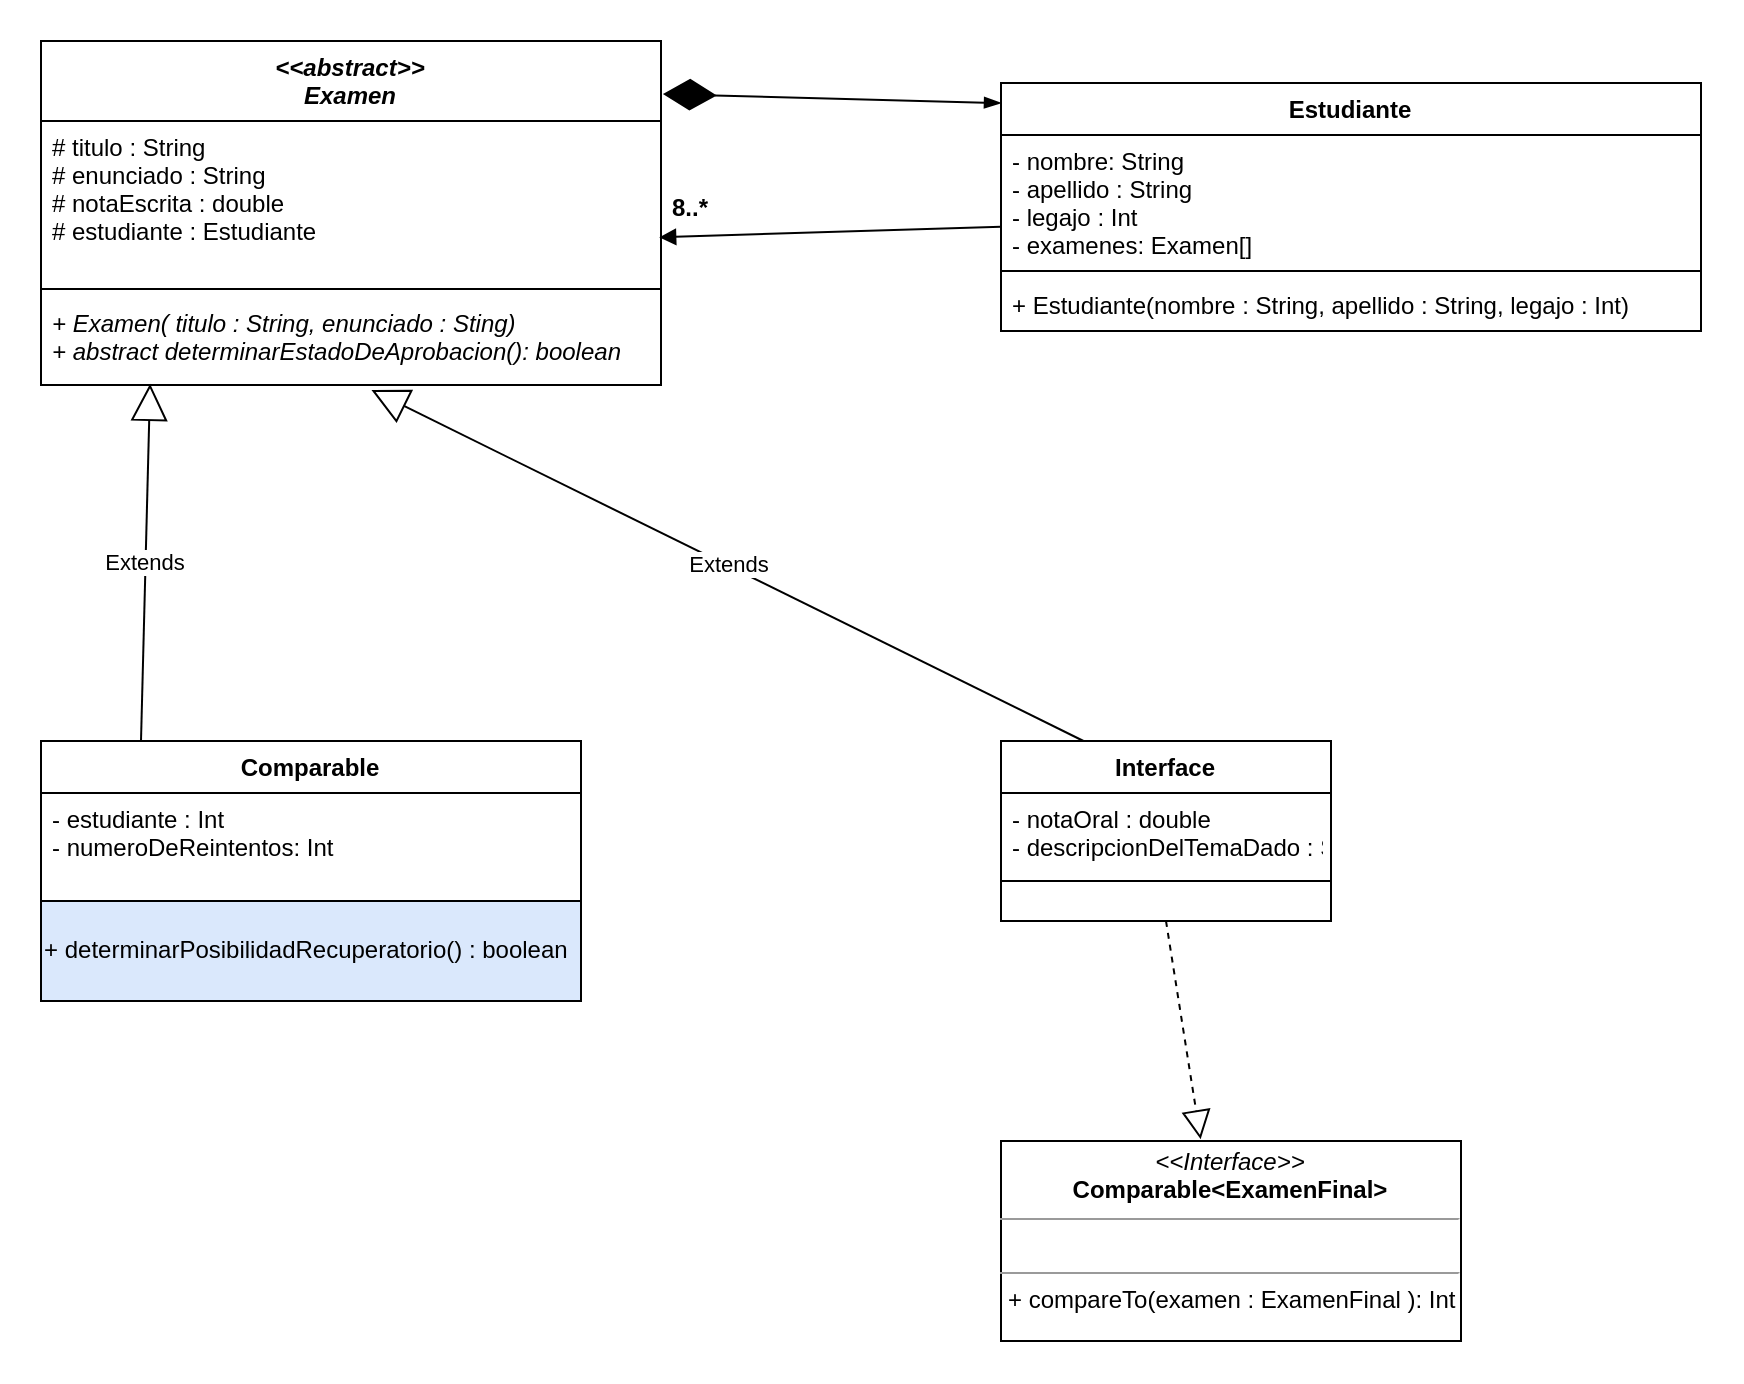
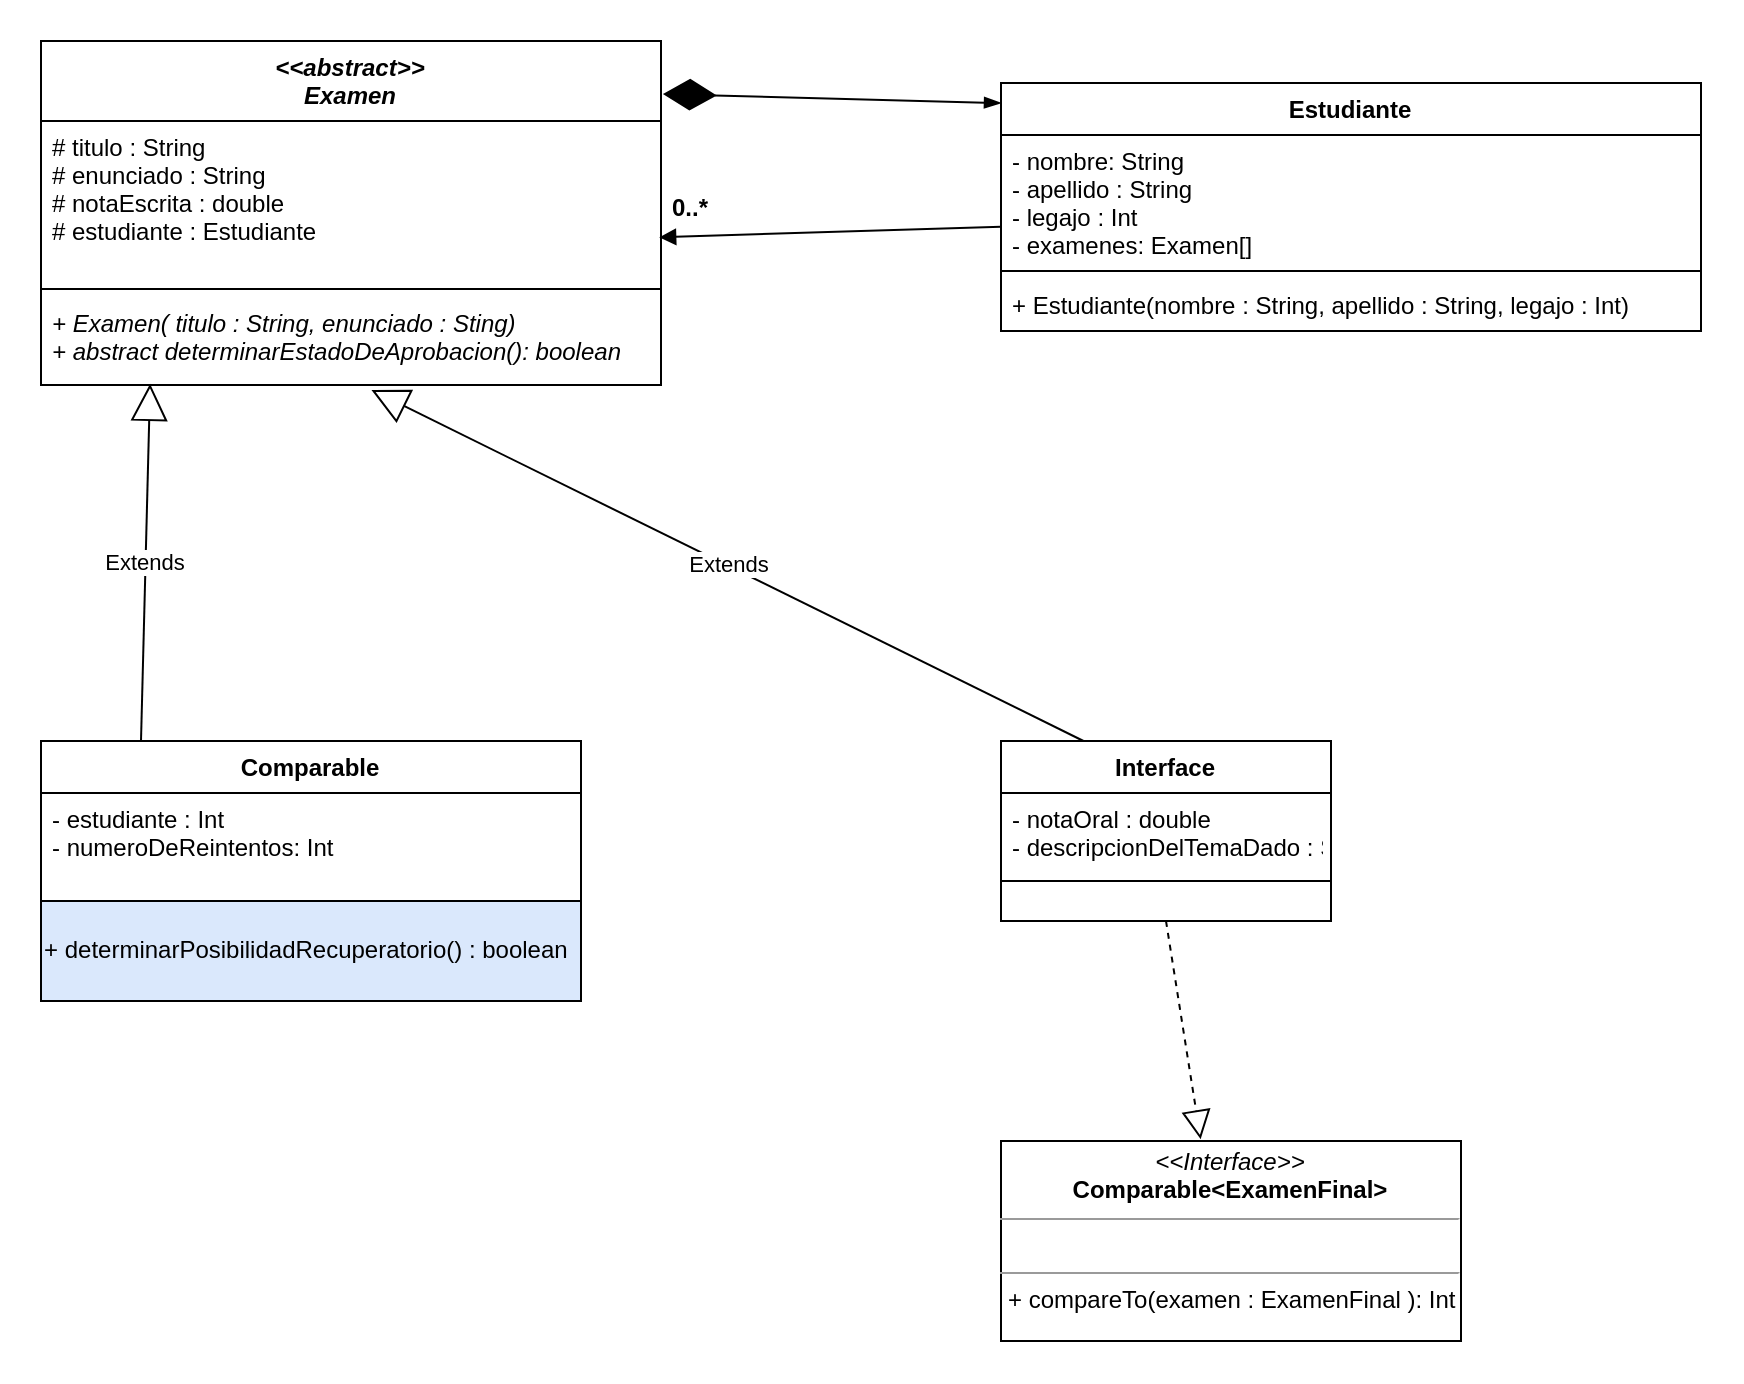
node "8..*": label "8..*" -> "0..*"
